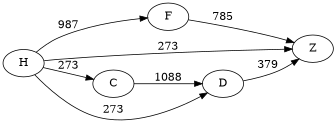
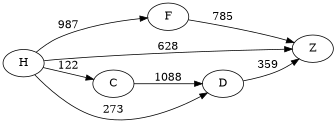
edge "H" -> "Z": label "273" -> "628"
edge "D" -> "Z": label "379" -> "359"
edge "H" -> "C": label "273" -> "122"
